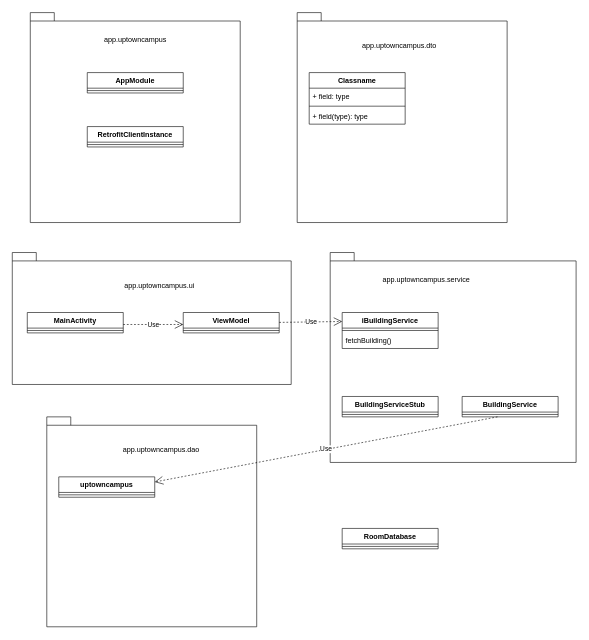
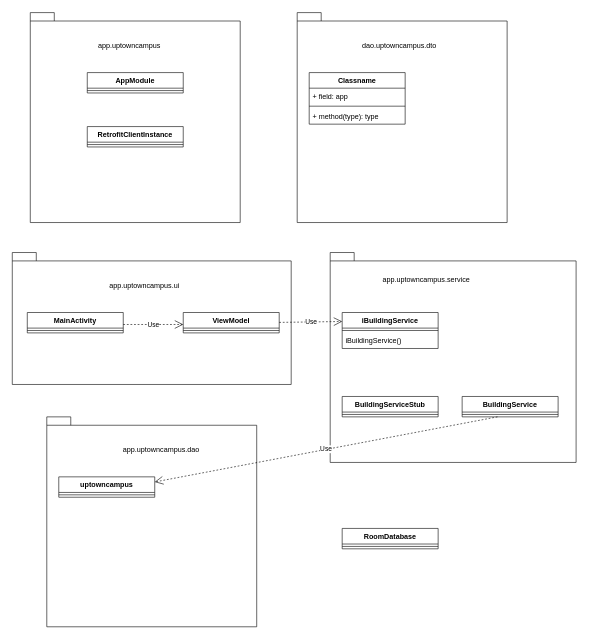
node "app.uptowncampus": moved (135, 39) -> (129, 45)
node "app.uptowncampus.dto": label "app.uptowncampus.dto" -> "dao.uptowncampus.dto"
node "+ field: type": label "+ field: type" -> "+ field: app"
node "+ field(type): type": label "+ field(type): type" -> "+ method(type): type"
node "app.uptowncampus.ui": moved (159, 285) -> (144, 285)
node "fetchBuilding()": label "fetchBuilding()" -> "iBuildingService()"
